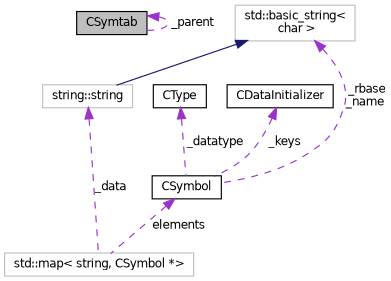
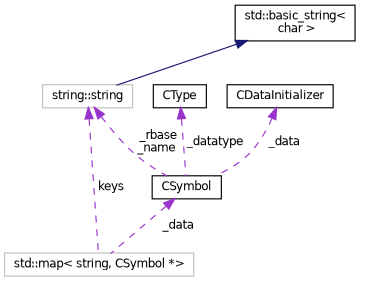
node "CSymtab": removed
node "std::basic_string< char >": color grey75 -> black
edge "CSymbol" -> "CDataInitializer": label " _keys" -> " _data"
edge "CSymbol" -> "std::basic_string< char >": now "CSymbol" -> "string::string"
edge "std::map< string, CSymbol *>" -> "string::string": label " _data" -> " keys"
edge "std::map< string, CSymbol *>" -> "CSymbol": label " elements" -> " _data"
